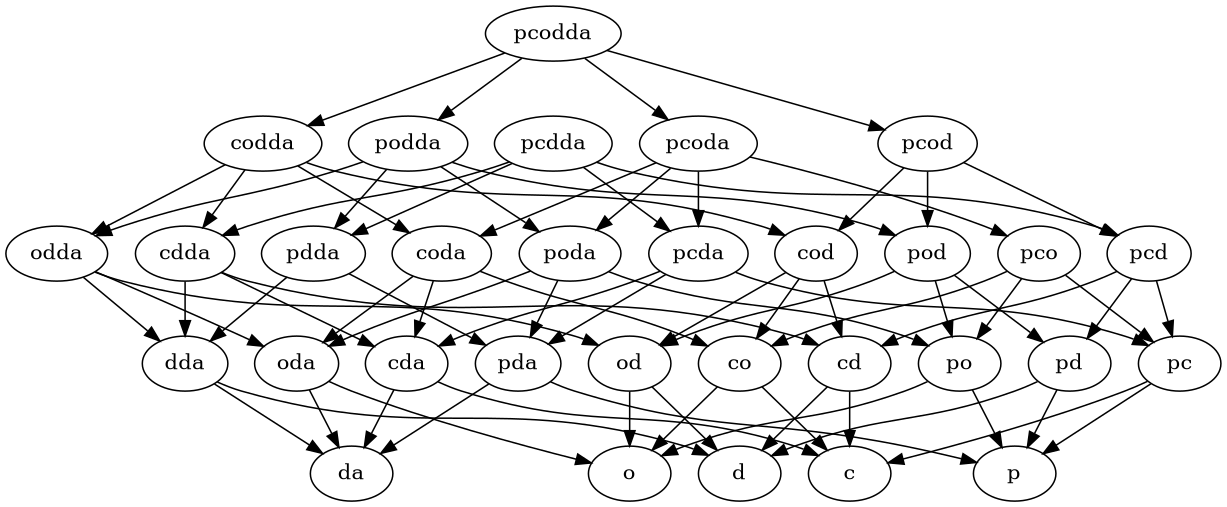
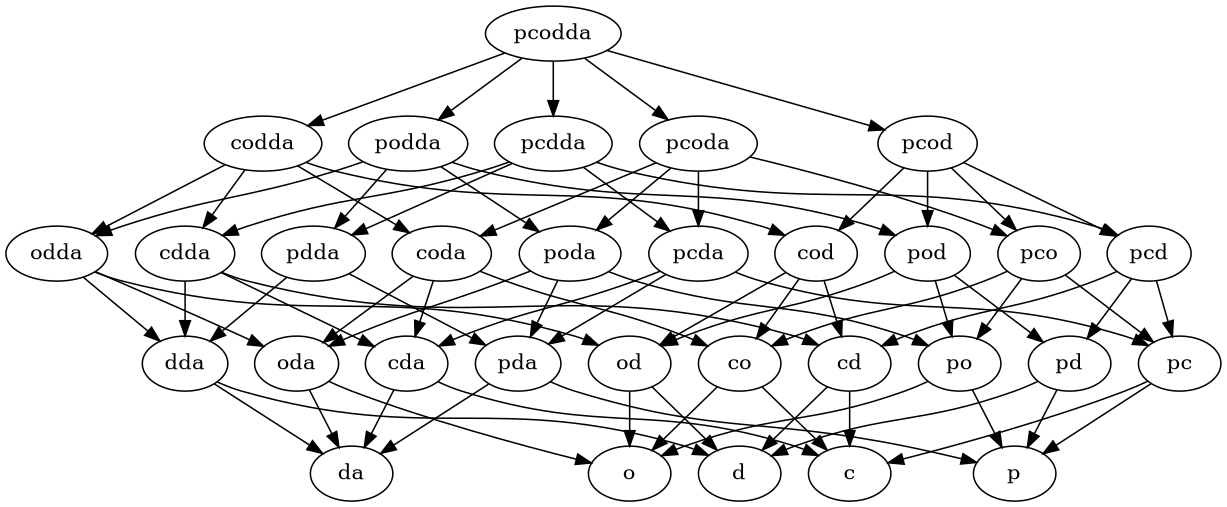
edge "pcodda" -> "pcdda": added
edge "pcod" -> "pco": added
